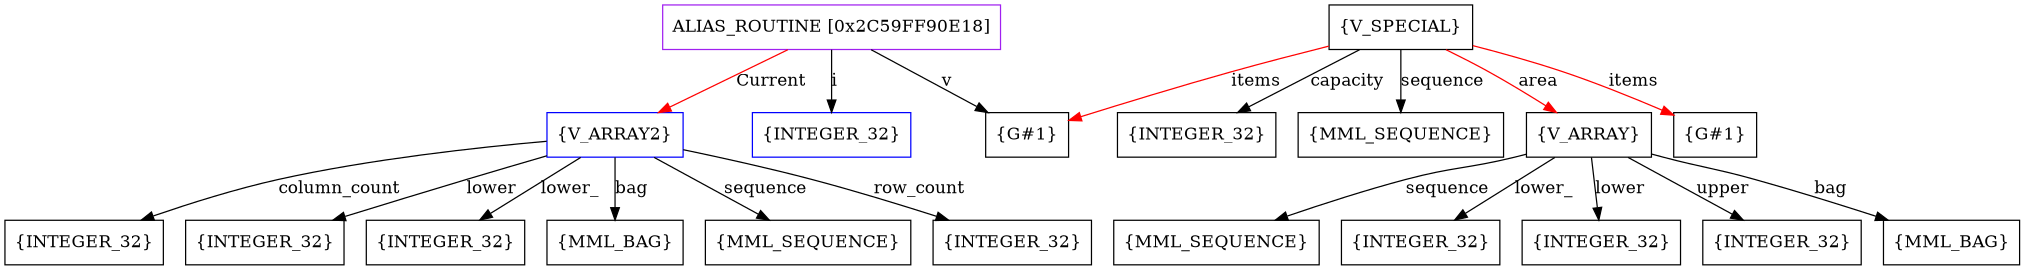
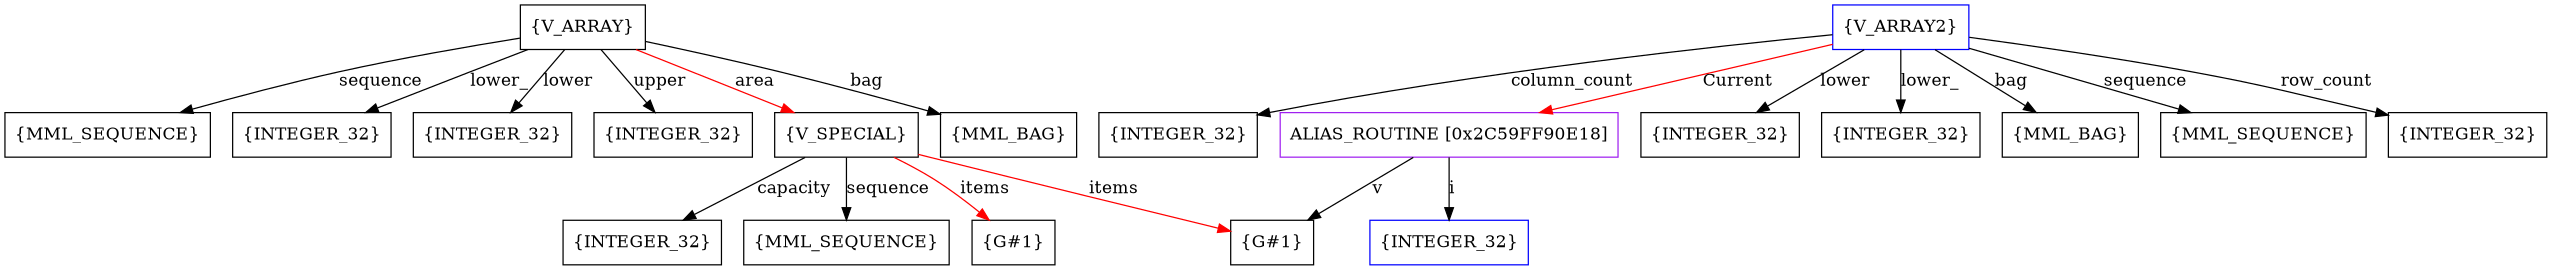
edge "{V_SPECIAL}" -> "{V_ARRAY}": reversed
edge "ALIAS_ROUTINE [0x2C59FF90E18]" -> "{V_ARRAY2}": reversed
